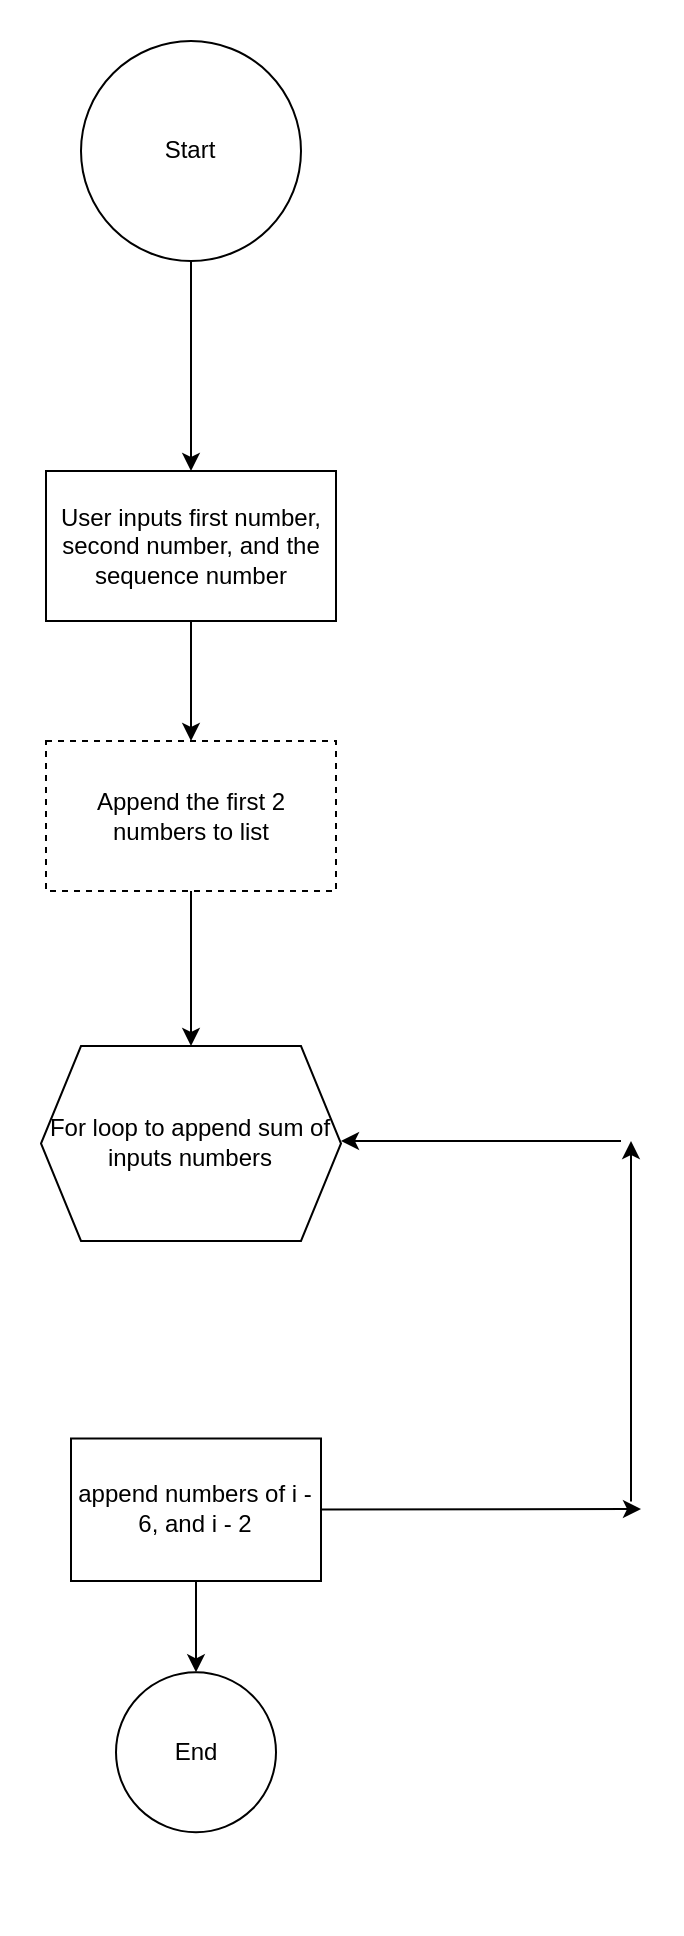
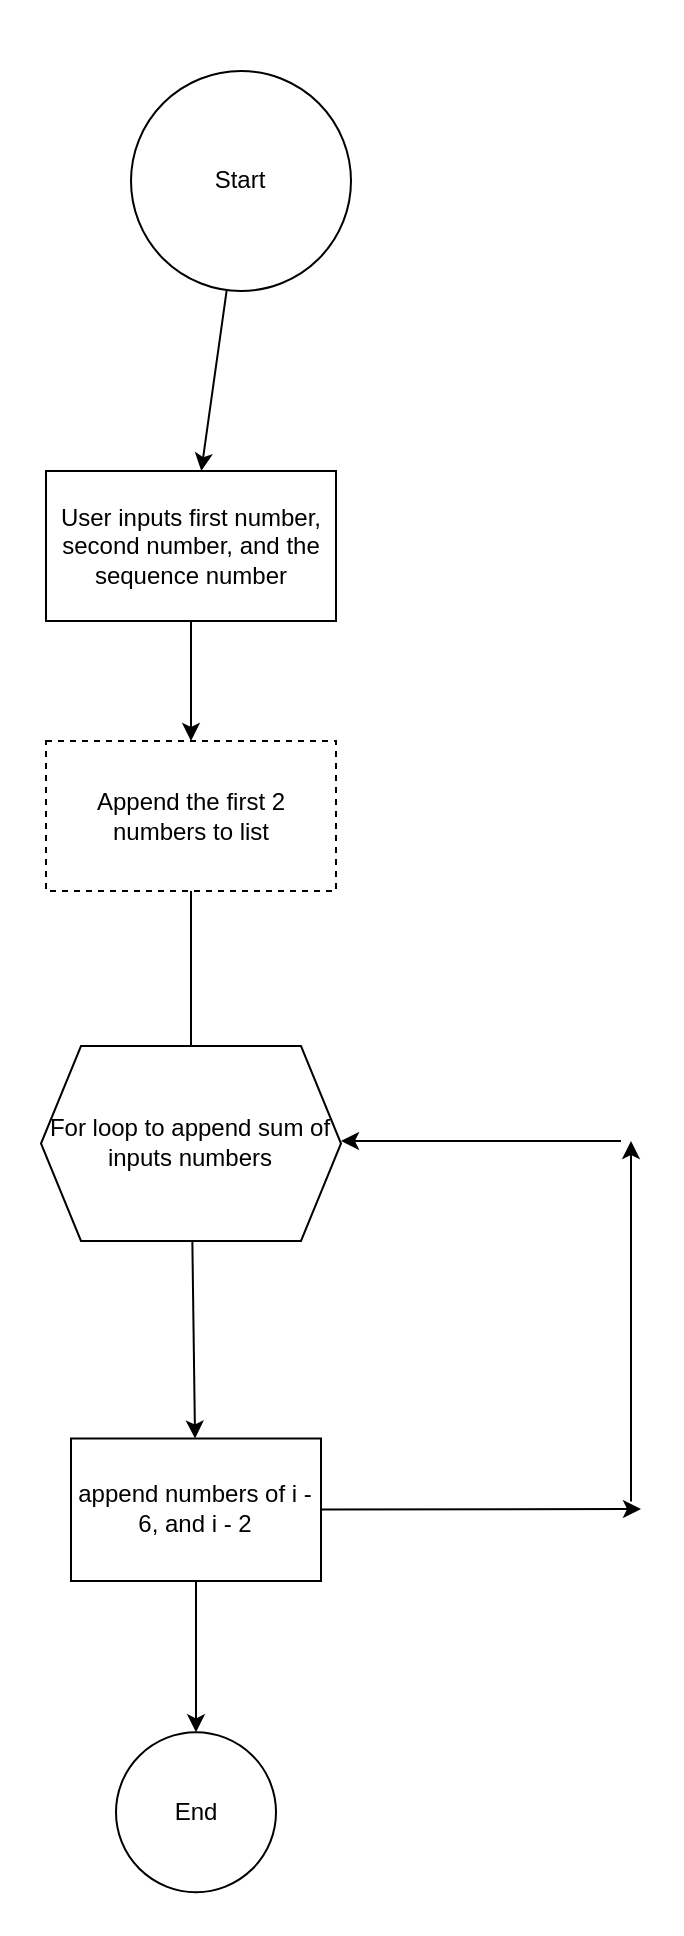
node "Start": moved (191, 151) -> (241, 181)
edge "Append the first 2 numbers to list" -> "For loop to append sum of inputs numbers": arrowhead classic -> none
edge "For loop to append sum of inputs numbers" -> "append numbers of i - 6, and i - 2": added
node "End": moved (196, 1752) -> (196, 1812)
